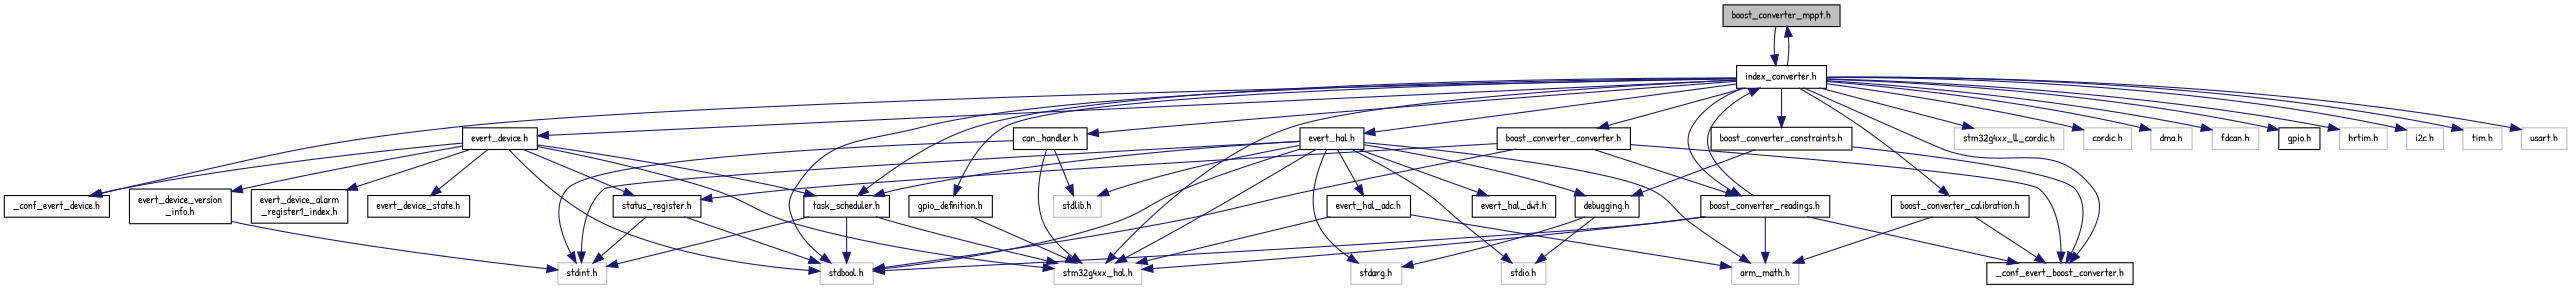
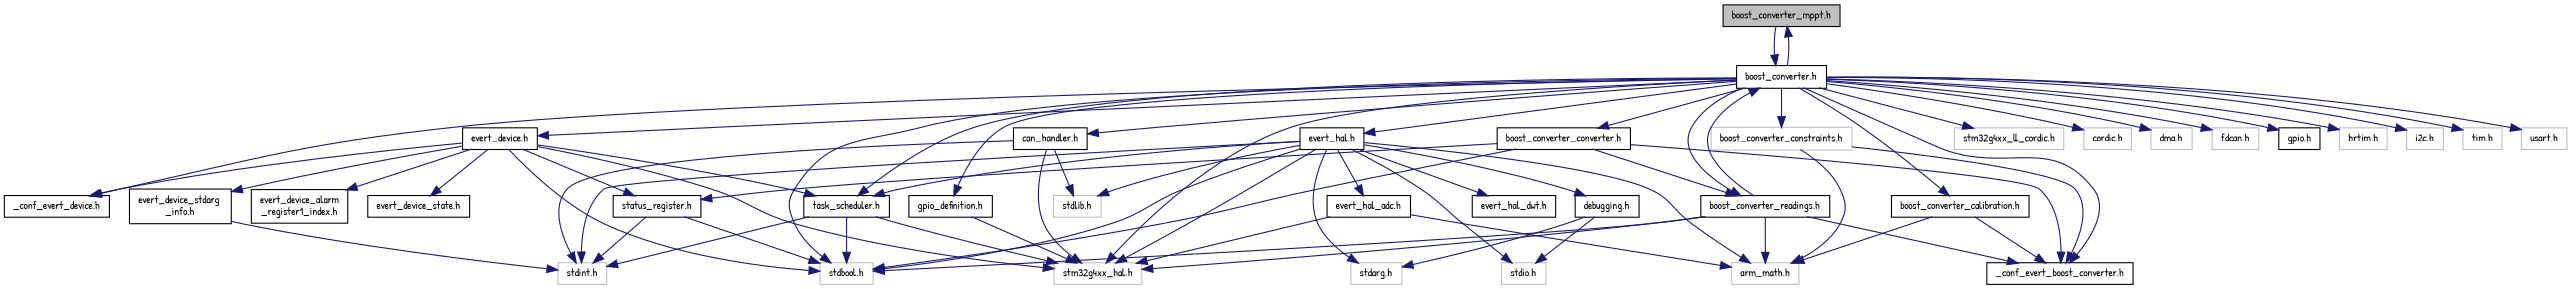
node "index_converter.h": label "index_converter.h" -> "boost_converter.h"
node "boost_converter_constraints.h": color black -> grey75
edge "boost_converter_constraints.h" -> "debugging.h": now "boost_converter_constraints.h" -> "arm_math.h"
node "evert_device_version _info.h": label "evert_device_version _info.h" -> "evert_device_stdarg _info.h"
